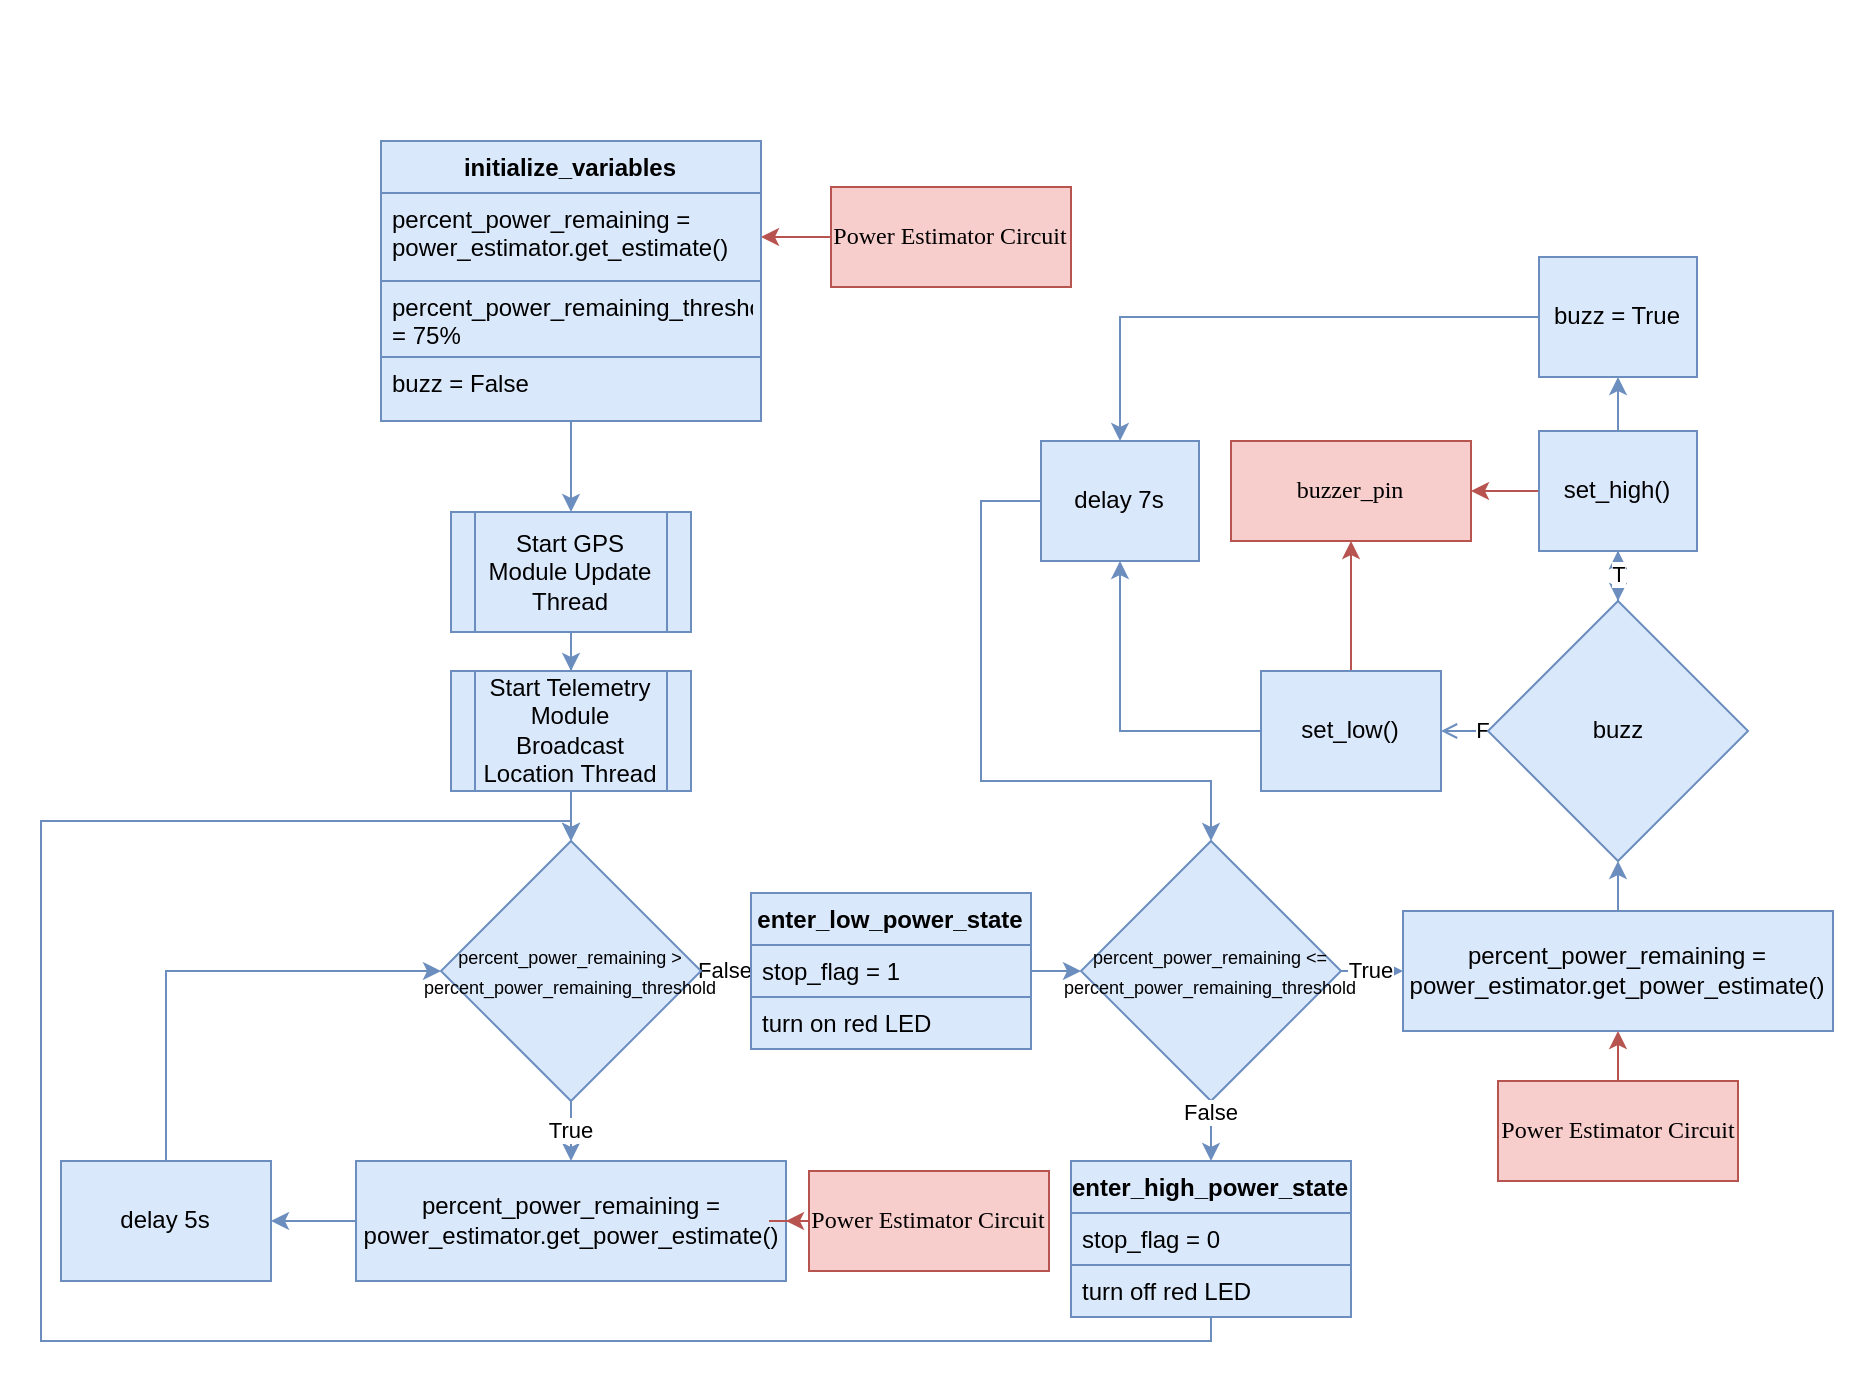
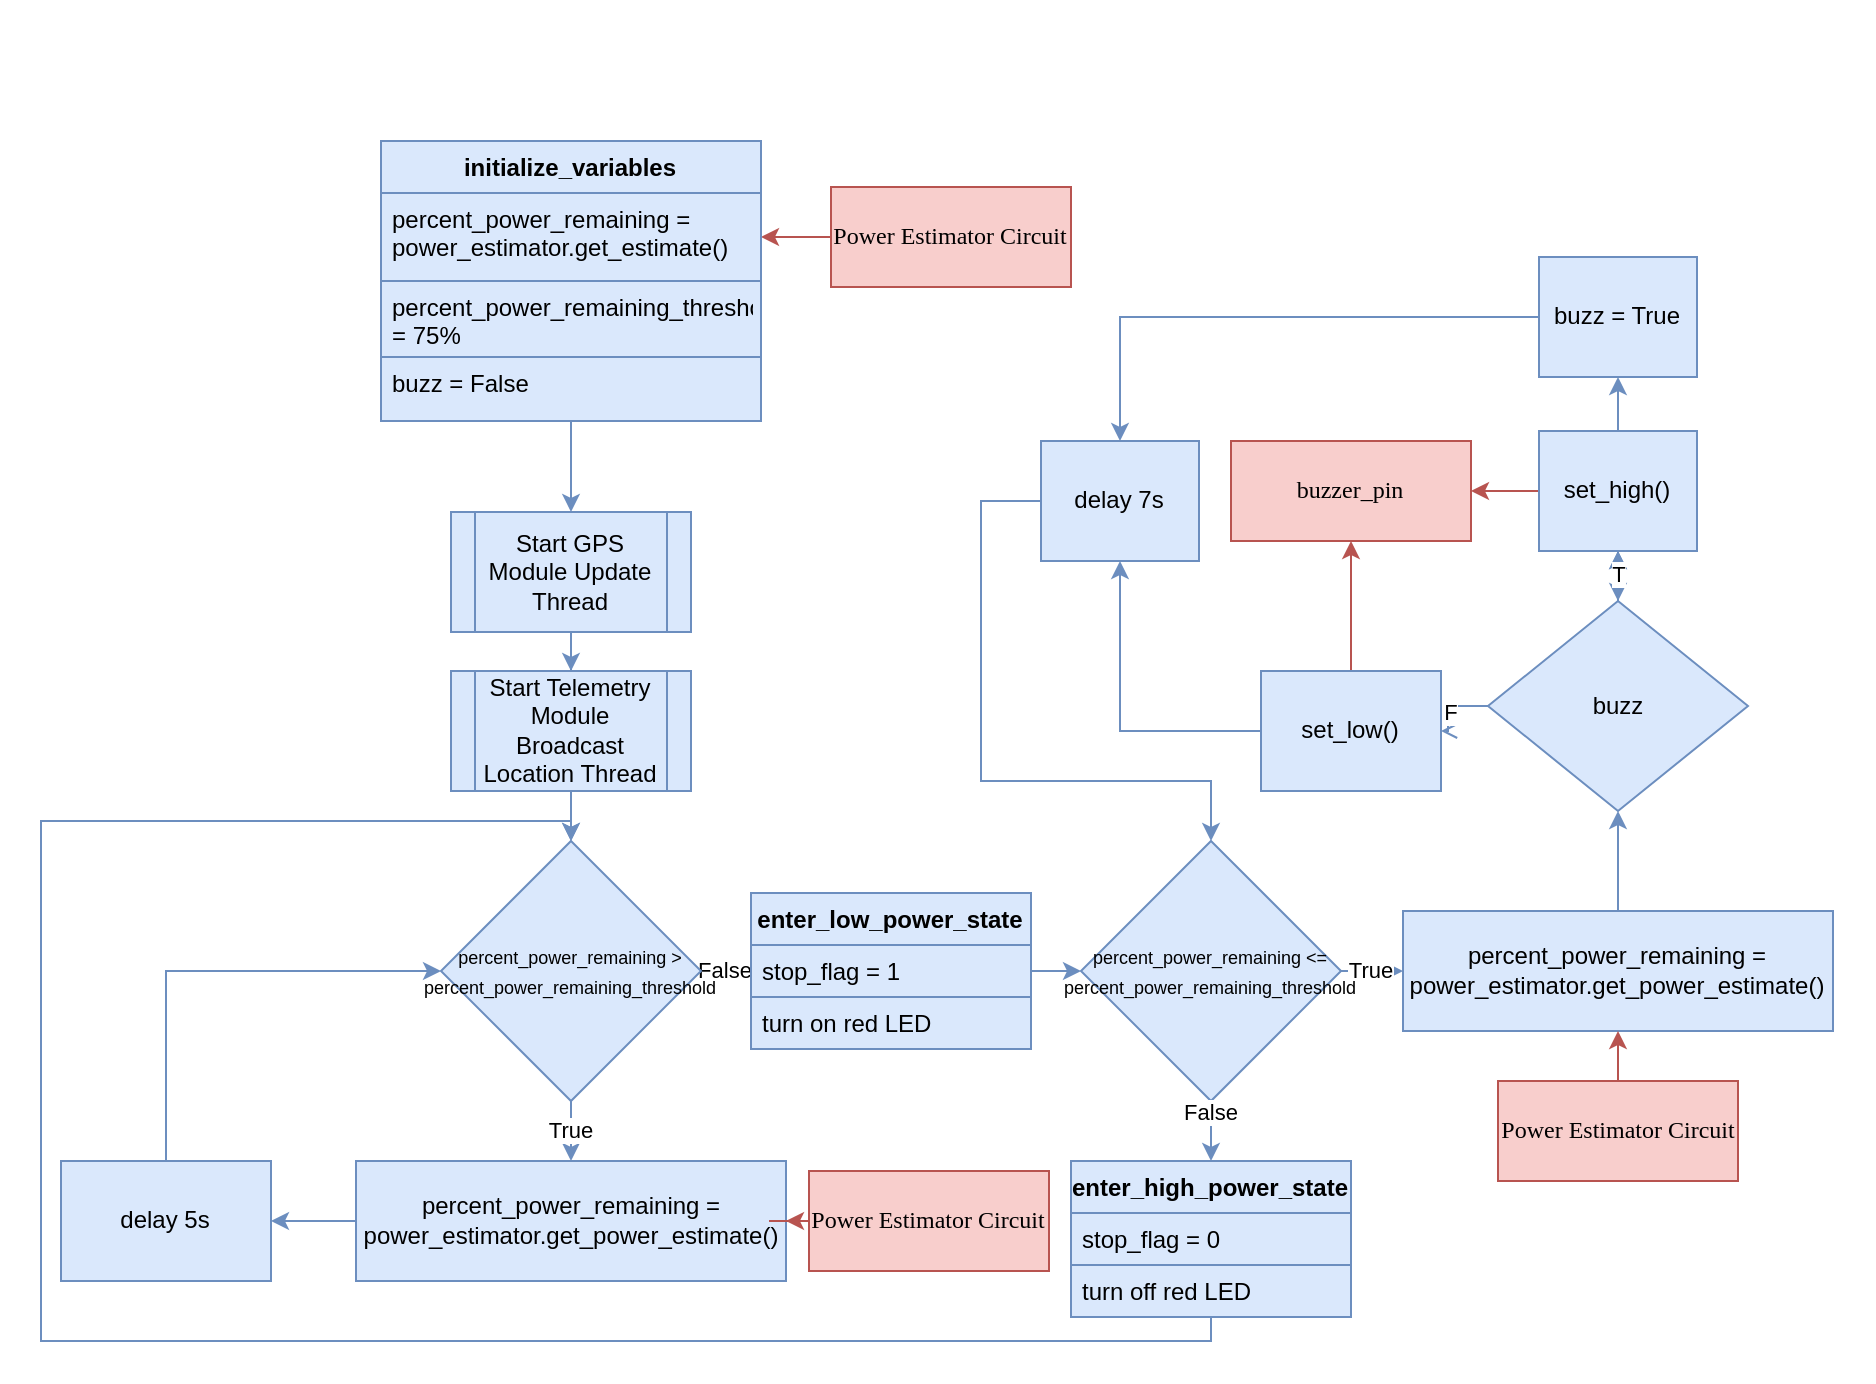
node "buzz": size 260x260 -> 260x210
